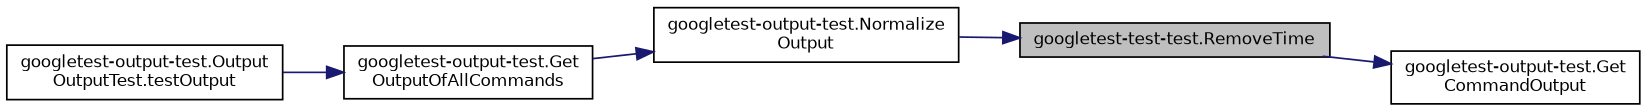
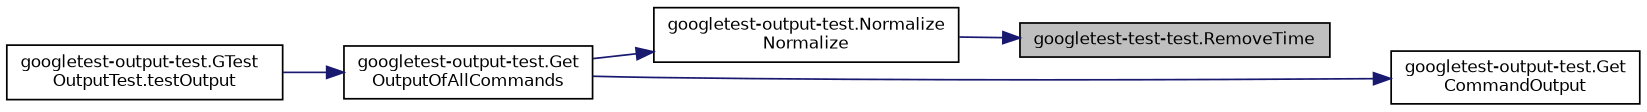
node "googletest-output-test.Normalize Output": label "googletest-output-test.Normalize Output" -> "googletest-output-test.Normalize Normalize"
edge "googletest-test-test.RemoveTime" -> "googletest-output-test.Get CommandOutput": now "googletest-output-test.Get OutputOfAllCommands" -> "googletest-output-test.Get CommandOutput"
node "googletest-output-test.Output OutputTest.testOutput": label "googletest-output-test.Output OutputTest.testOutput" -> "googletest-output-test.GTest OutputTest.testOutput"
